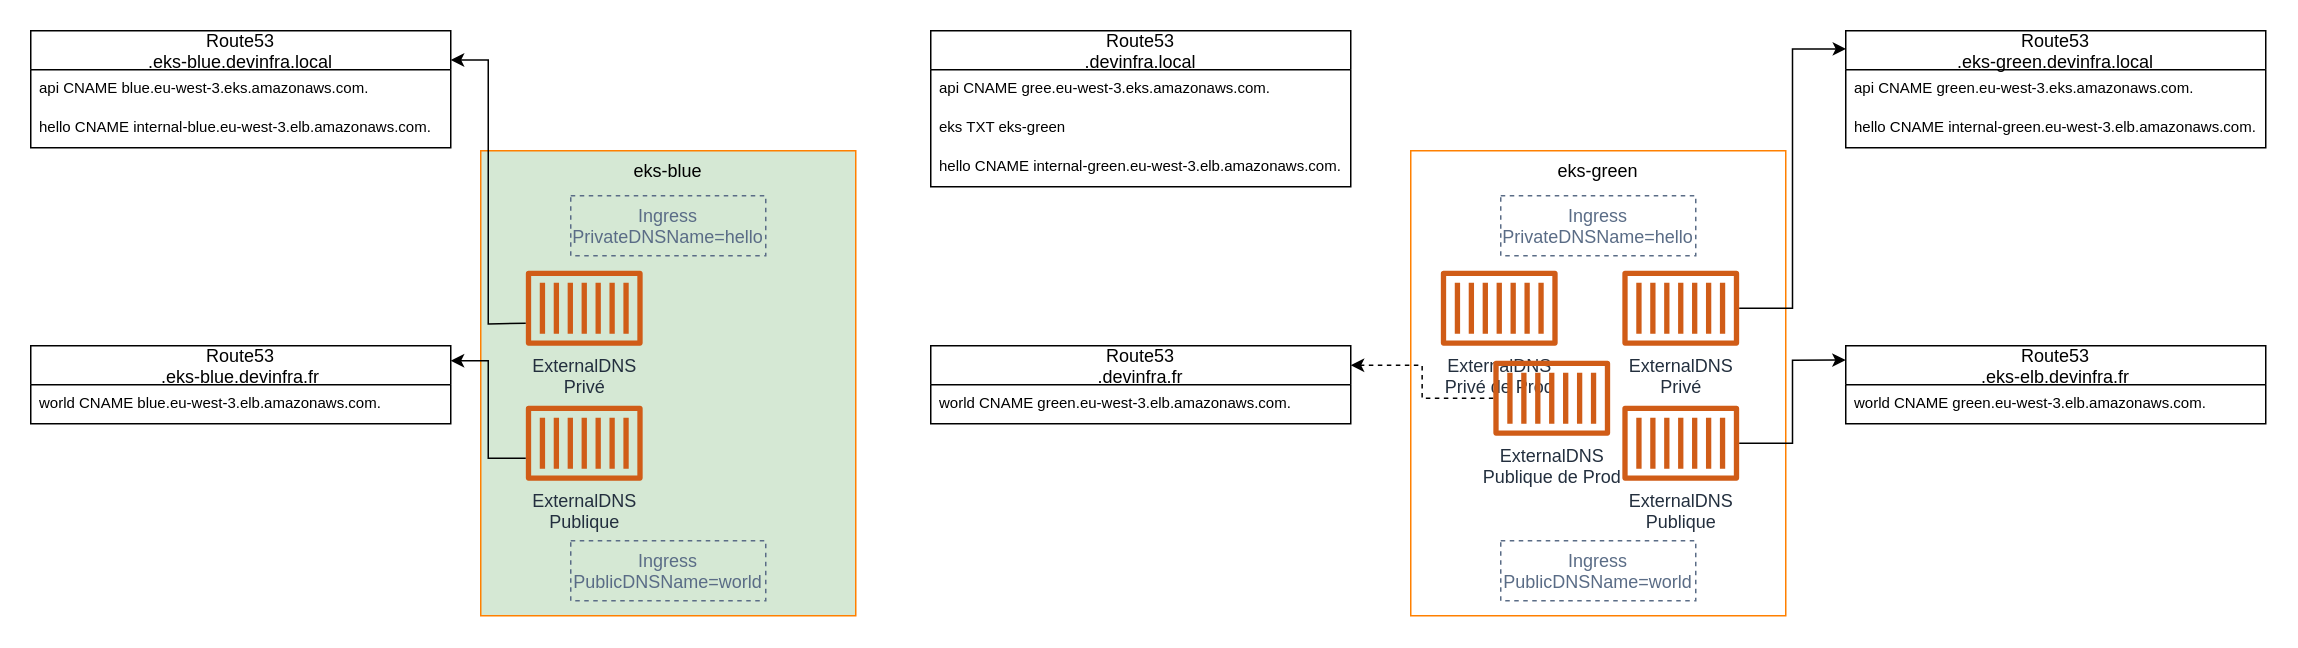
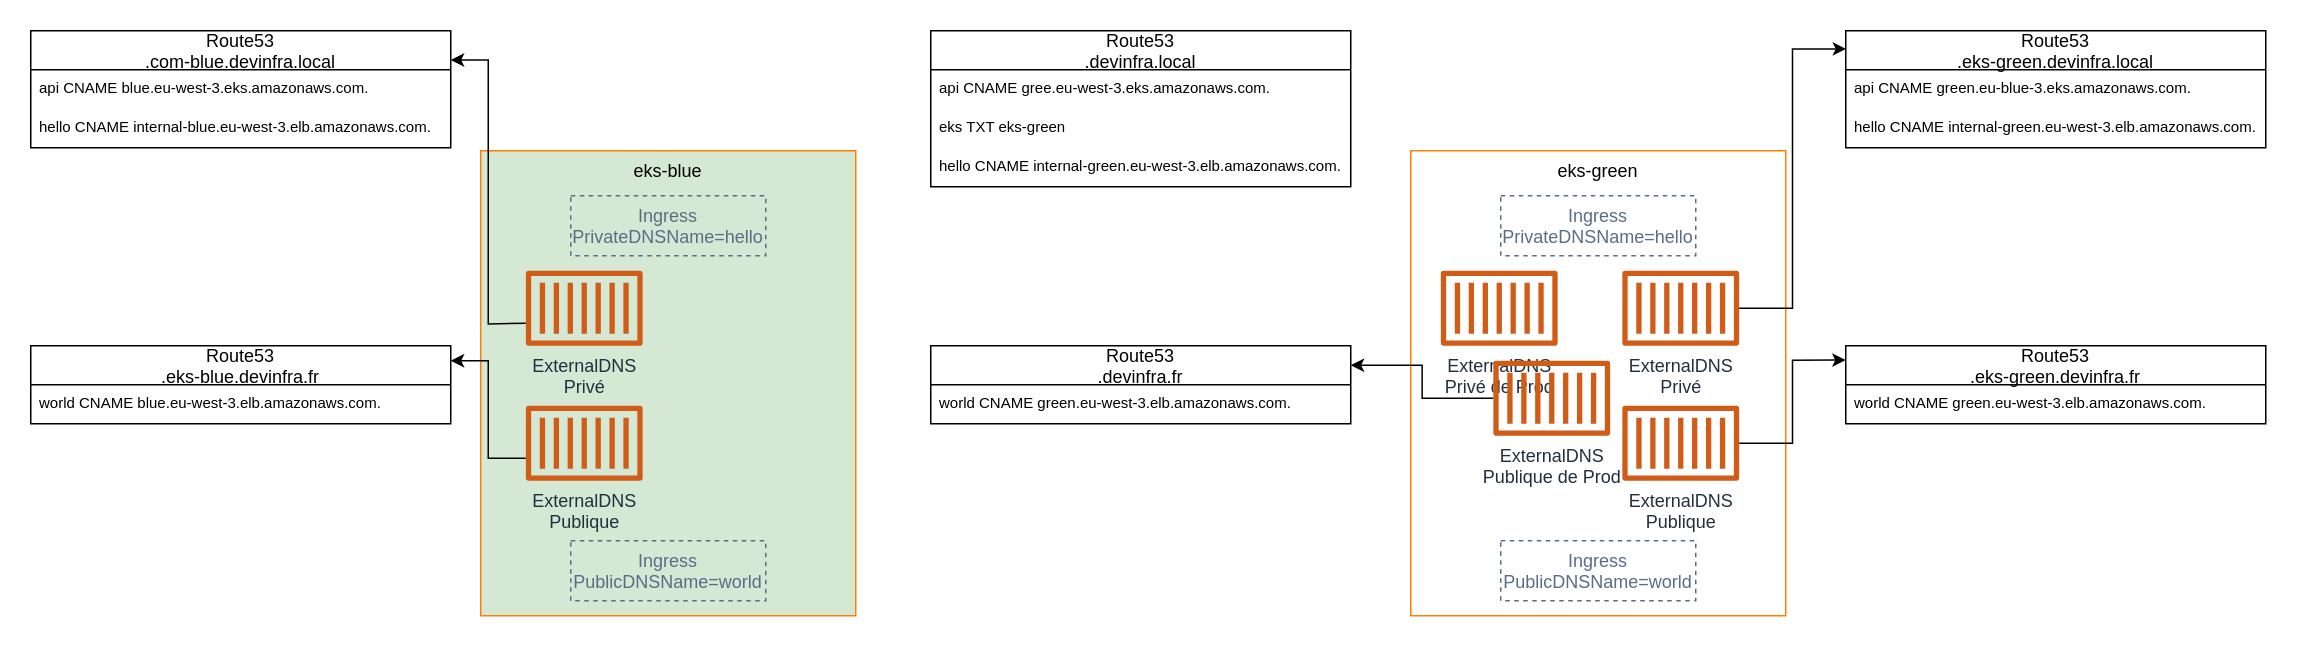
node "Route53 .eks-blue.devinfra.local": label "Route53 .eks-blue.devinfra.local" -> "Route53 .com-blue.devinfra.local"
node "api CNAME green.eu-west-3.eks.amazonaws.com.": label "api CNAME green.eu-west-3.eks.amazonaws.com." -> "api CNAME green.eu-blue-3.eks.amazonaws.com."
node "Route53 .eks-elb.devinfra.fr": label "Route53 .eks-elb.devinfra.fr" -> "Route53 .eks-green.devinfra.fr"
edge "ExternalDNS Publique de Prod" -> "Route53 .devinfra.fr": style dashed -> solid
